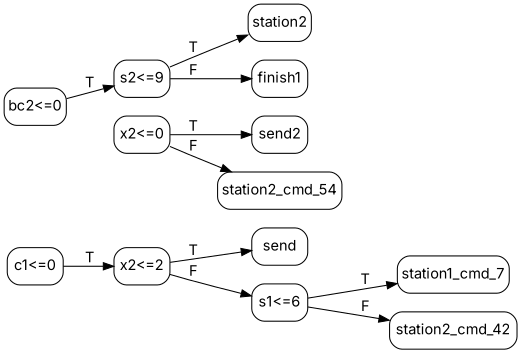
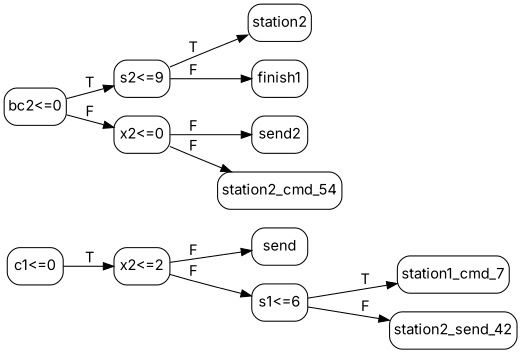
edge "bc2<=0" -> "x2<=0": added, label "F"
edge "x2<=0" -> "send2": label "T" -> "F"
edge "x2<=2" -> "send": label "T" -> "F"
node "station2_cmd_42": label "station2_cmd_42" -> "station2_send_42"
